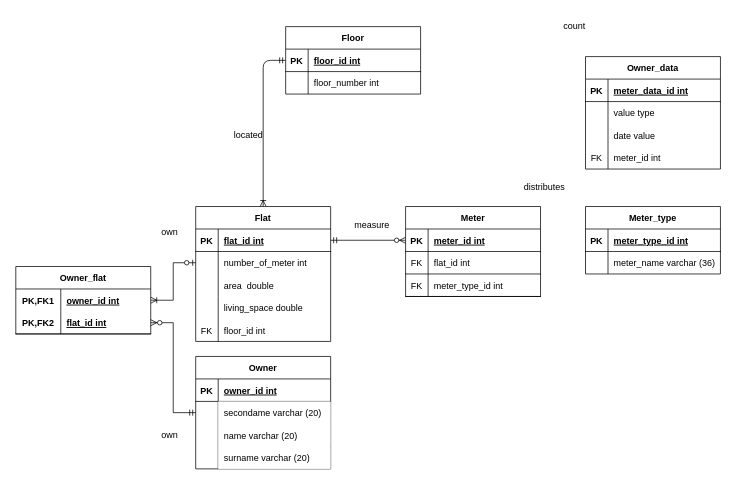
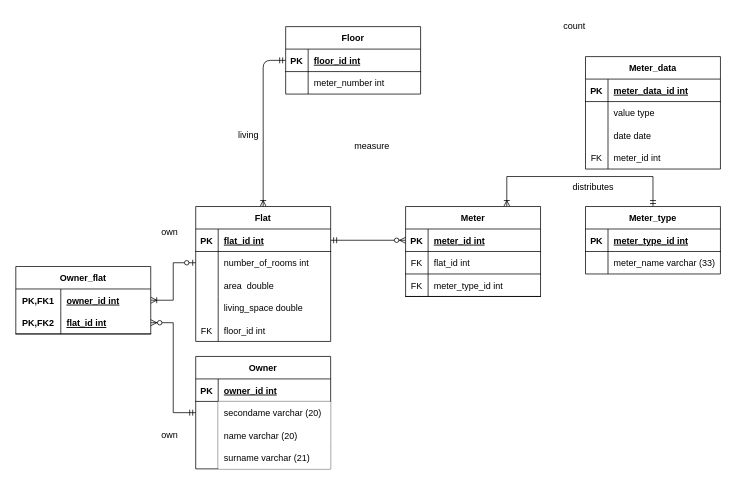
node "Owner_data": label "Owner_data" -> "Meter_data"
node "floor_number int": label "floor_number int" -> "meter_number int"
node "located": label "located" -> "living"
node "date value": label "date value" -> "date date"
edge "Meter_type" -- "Meter": added
node "distributes": moved (544, 188) -> (593, 188)
node "measure": moved (372, 225) -> (372, 147)
node "number_of_meter int": label "number_of_meter int" -> "number_of_rooms int"
node "meter_name varchar (36)": label "meter_name varchar (36)" -> "meter_name varchar (33)"
node "surname varchar (20)": label "surname varchar (20)" -> "surname varchar (21)"
